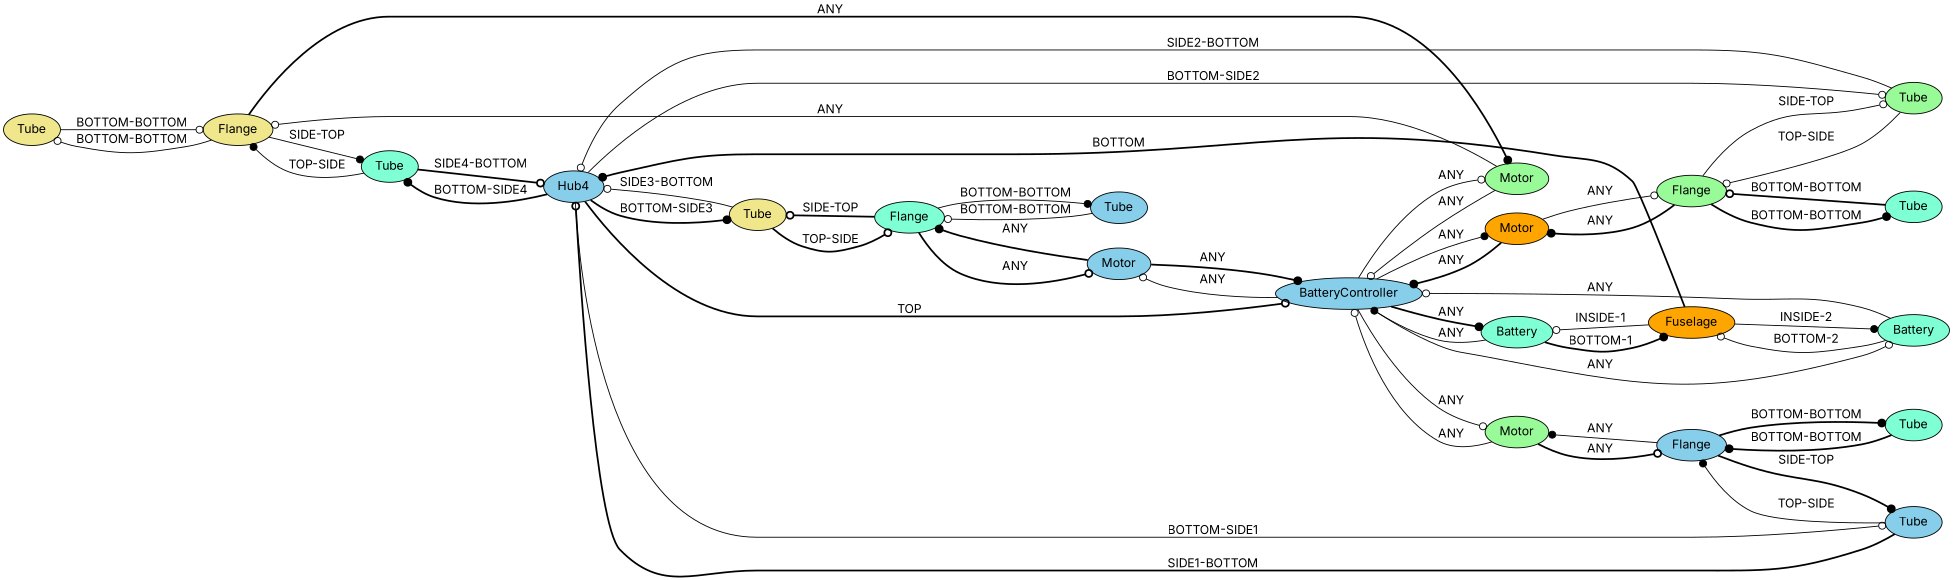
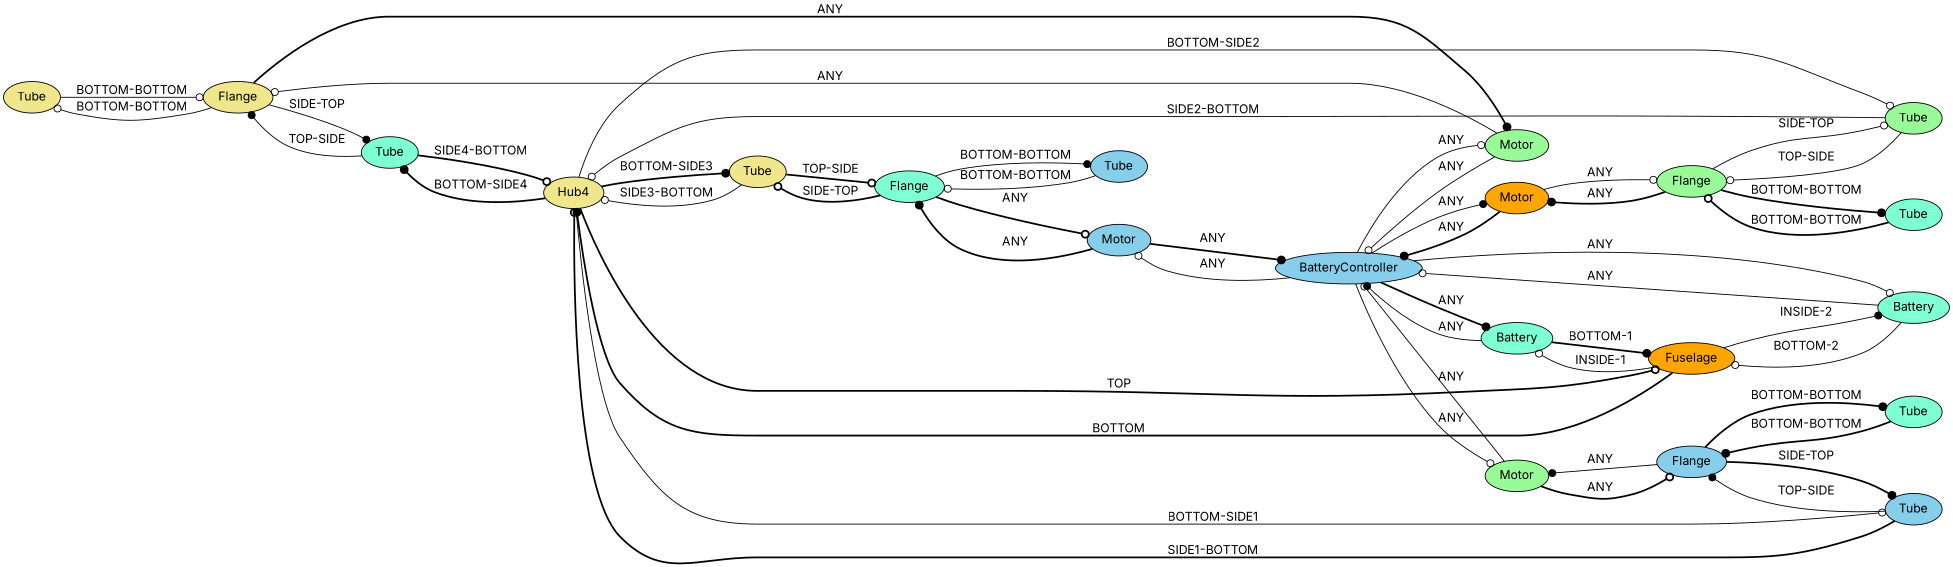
node "Hub4": fillcolor skyblue -> khaki
edge "Hub4" -> "BatteryController": now "Hub4" -> "Fuselage"
